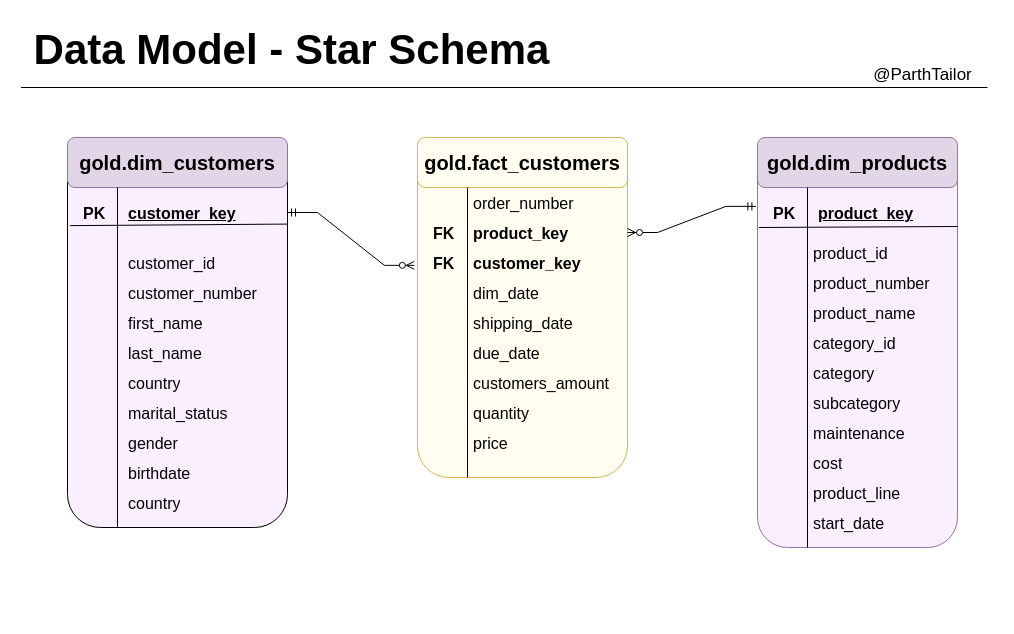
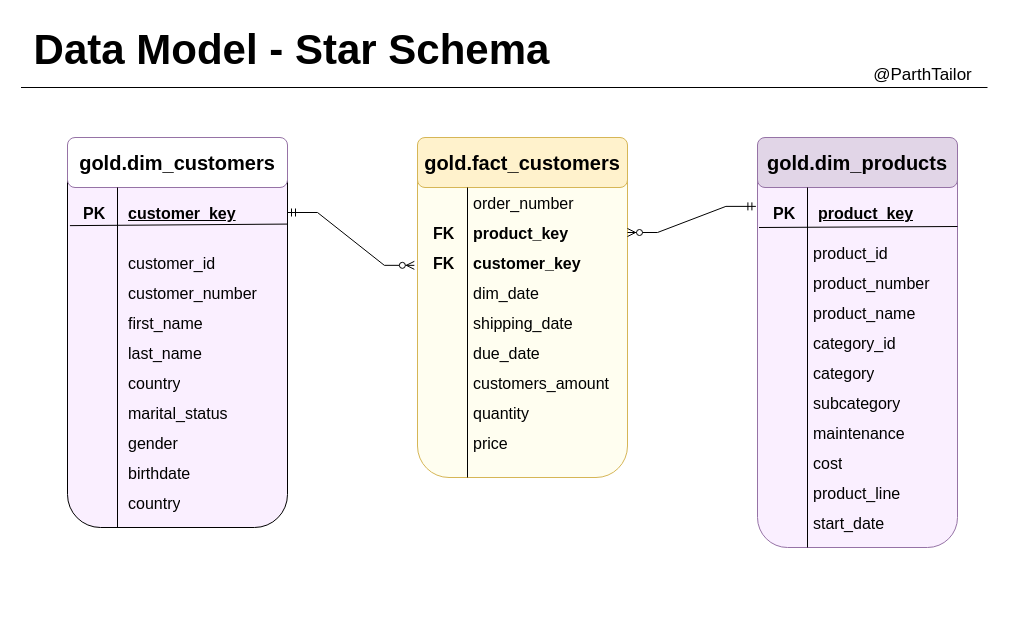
node "gold.dim_customers": fillcolor #e1d5e7 -> #ffffff
node "gold.fact_customers": fillcolor #fffef0 -> #fff2cc
